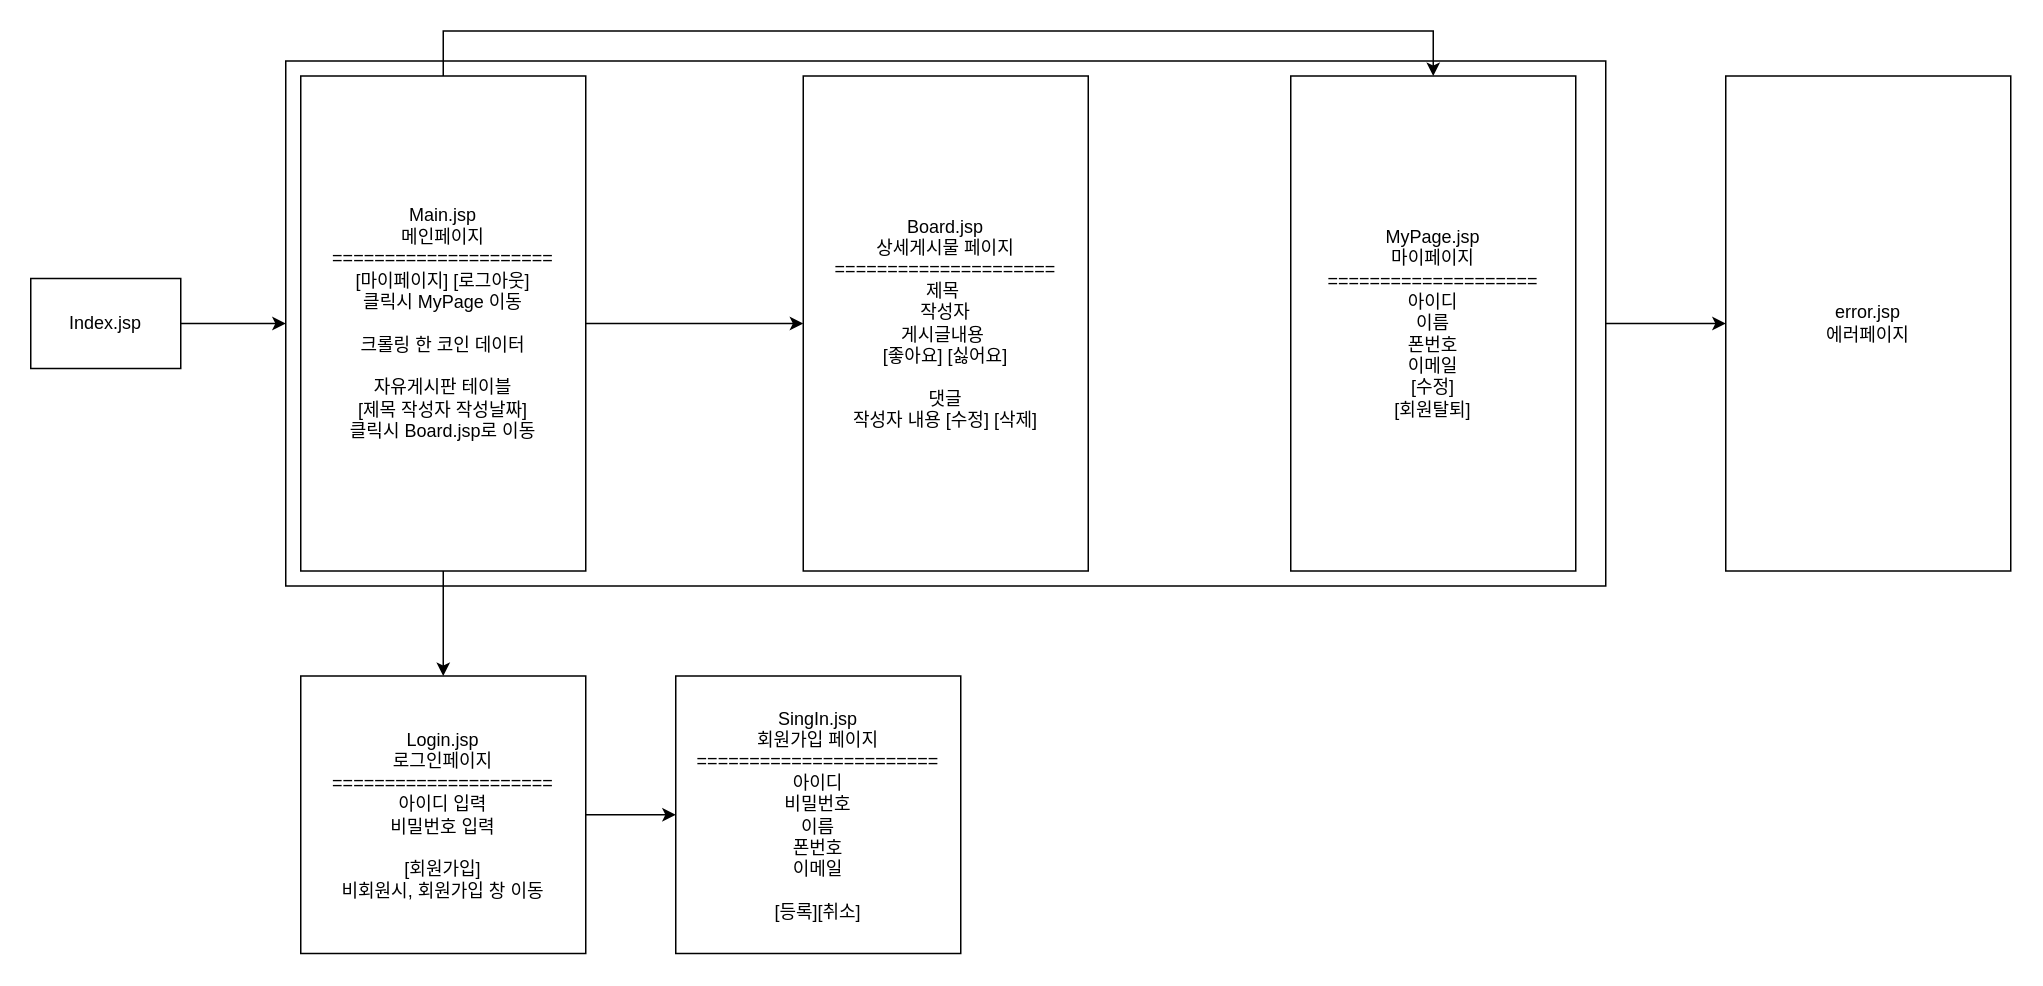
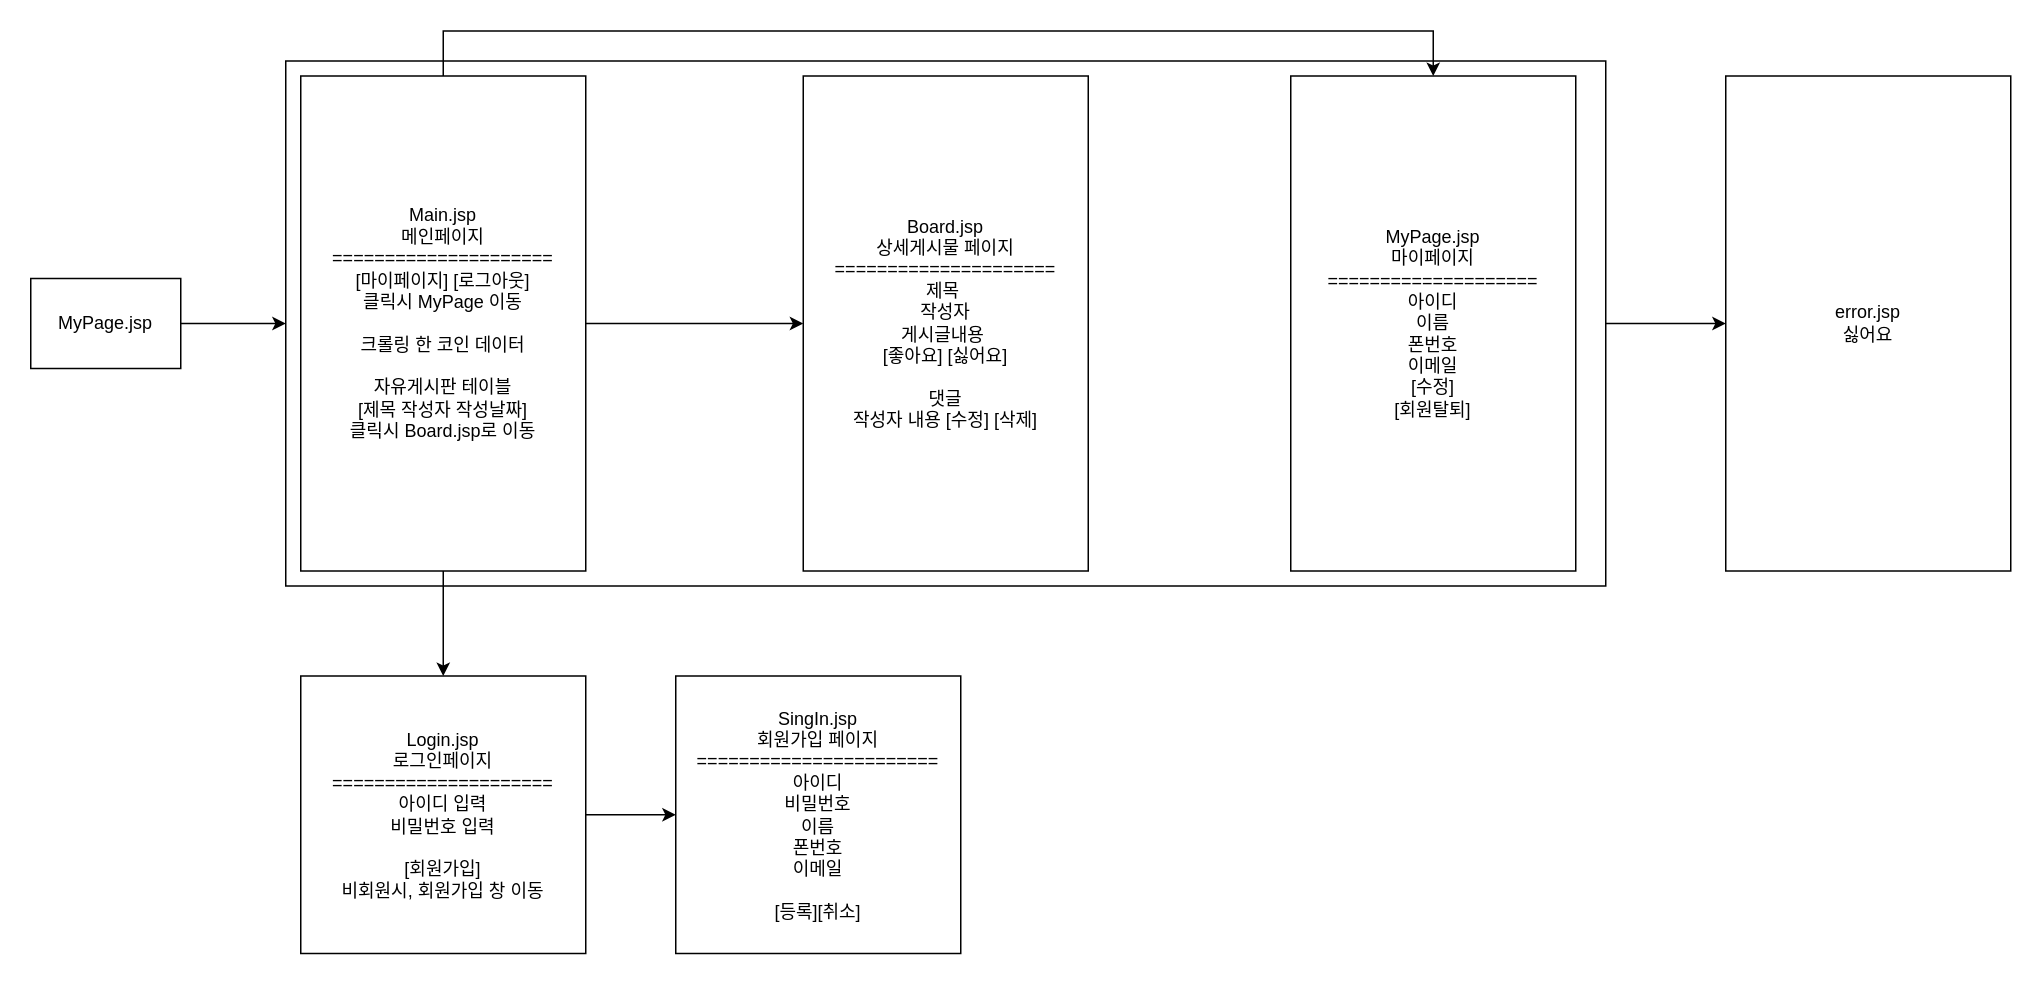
node "Index.jsp": label "Index.jsp" -> "MyPage.jsp"
node "error.jsp 에러페이지": label "error.jsp 에러페이지" -> "error.jsp 싫어요"
